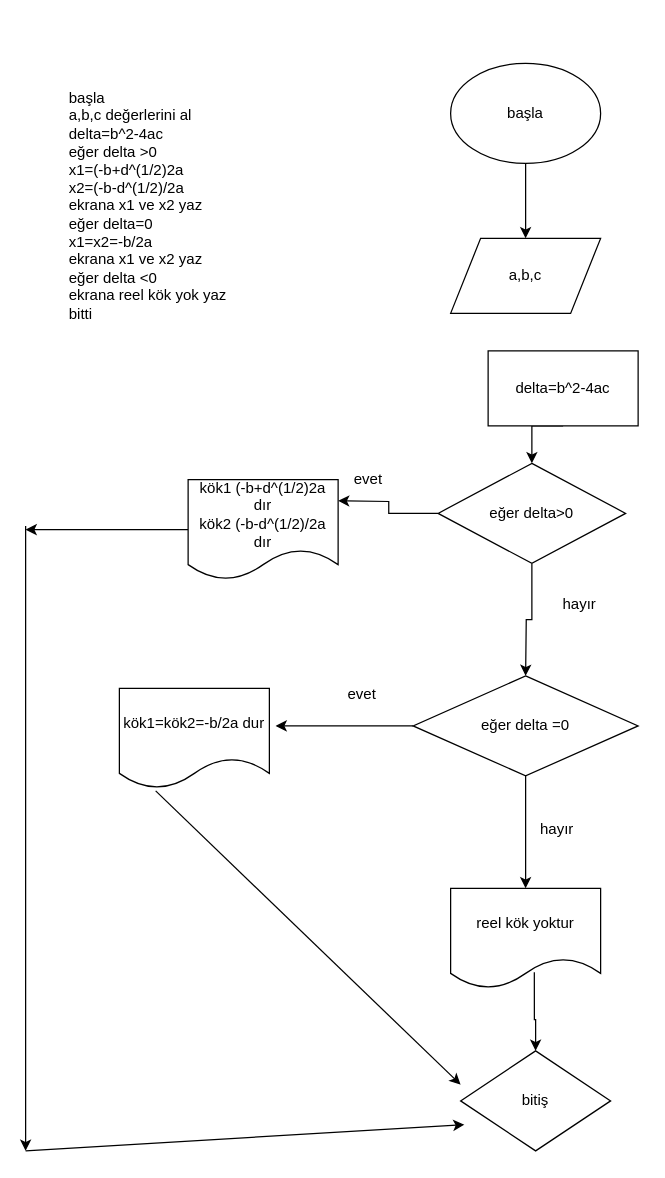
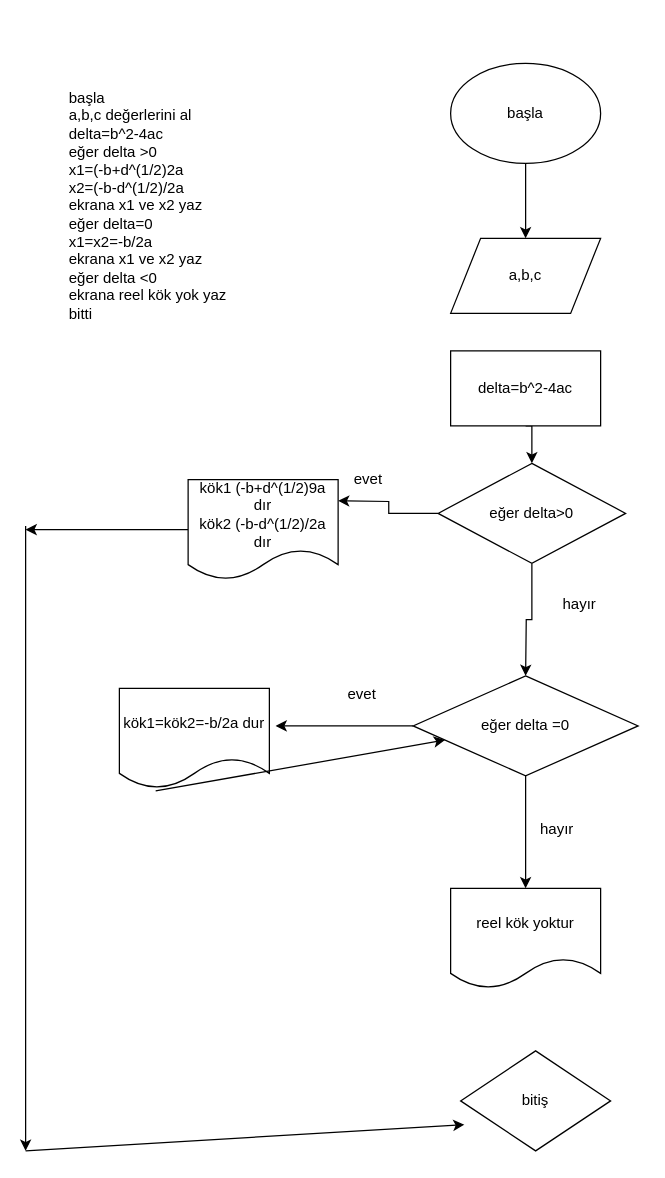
node "delta=b^2-4ac": moved (563, 388) -> (526, 388)
node "kök1 (-b+d^(1/2)2a dır kök2 (-b-d^(1/2)/2a dır": label "kök1 (-b+d^(1/2)2a dır kök2 (-b-d^(1/2)/2a dır" -> "kök1 (-b+d^(1/2)9a dır kök2 (-b-d^(1/2)/2a dır"
edge "kök1=kök2=-b/2a dur" -> "bitiş": now "kök1=kök2=-b/2a dur" -> "eğer delta =0"
edge "reel kök yoktur" -> "bitiş": removed
